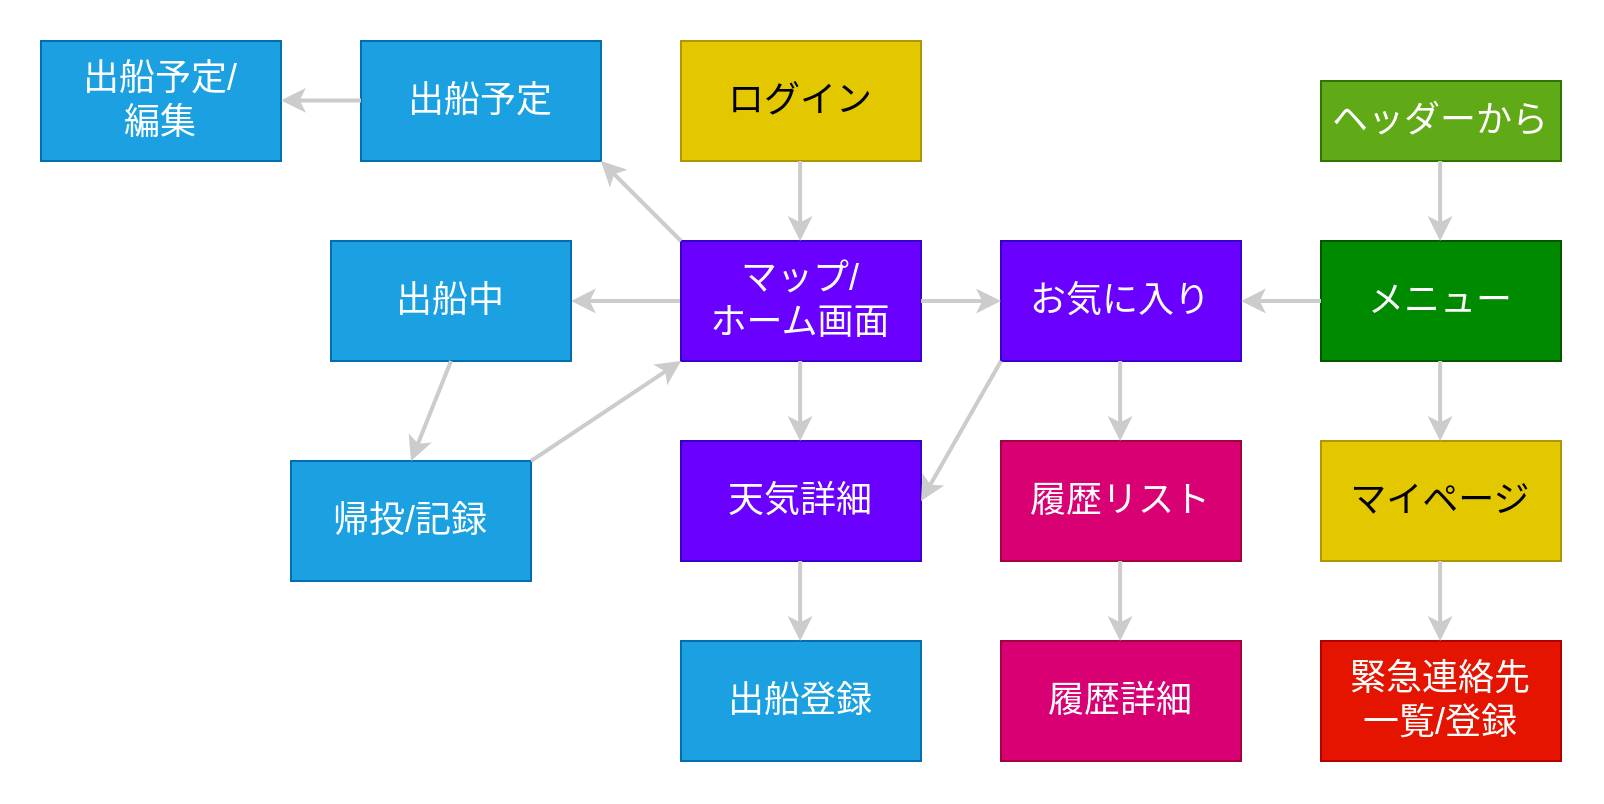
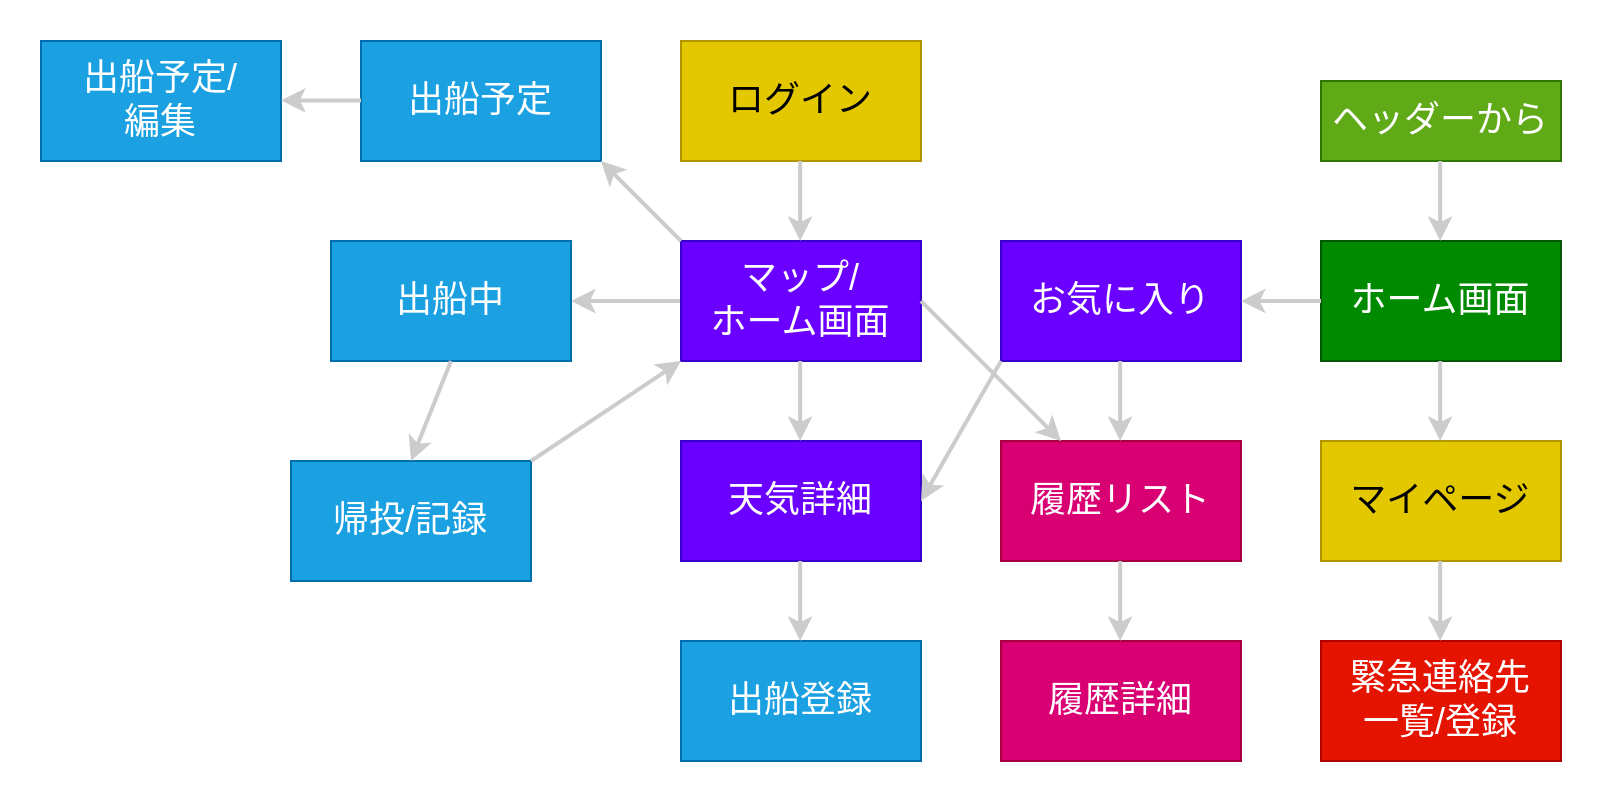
edge "マップ/ ホーム画面" -> "お気に入り": now "マップ/ ホーム画面" -> "履歴リスト"
node "メニュー": label "メニュー" -> "ホーム画面"
